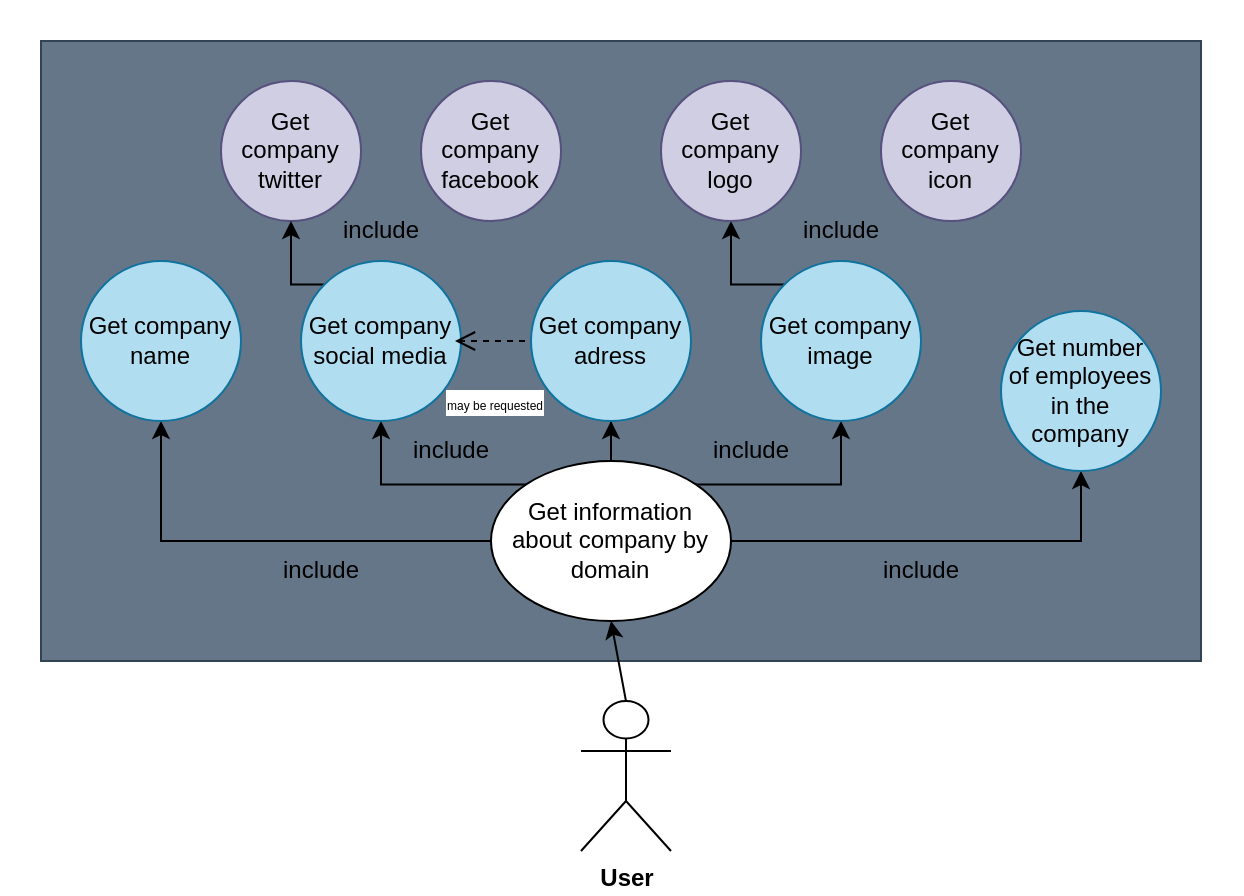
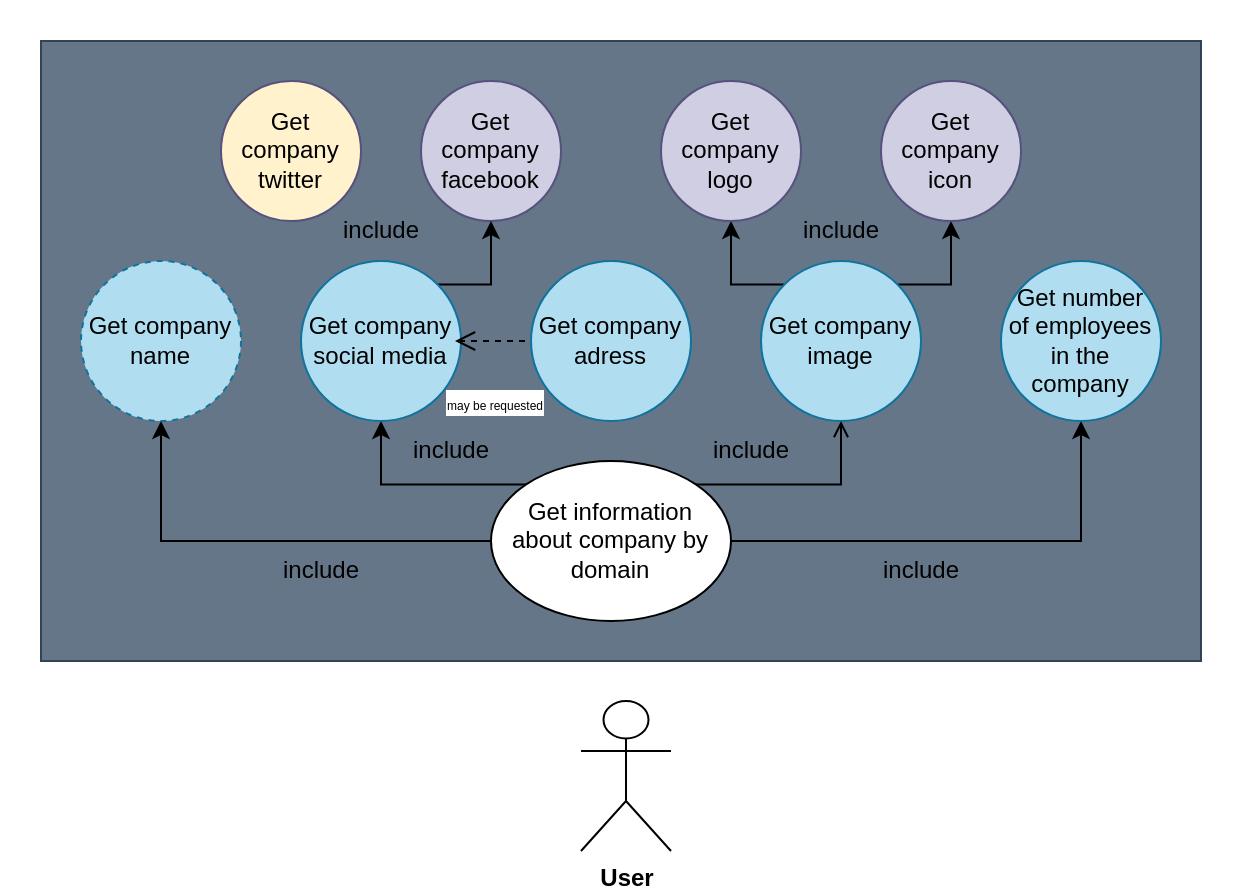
node "Get company twitter": fillcolor #d0cee2 -> #fff2cc
edge "Get company social media" -> "Get company twitter": removed
edge "Get company social media" -> "Get company facebook": added
edge "Get company image" -> "Get company icon": added
node "Get company name": style solid -> dashed
node "Get number of employees in the company": moved (1081, 391) -> (1081, 341)
edge "Get information about company by domain" -> "Get company adress": removed
edge "Get information about company by domain" -> "Get company image": arrowhead classic -> open
edge "User" -> "Get information about company by domain": removed
